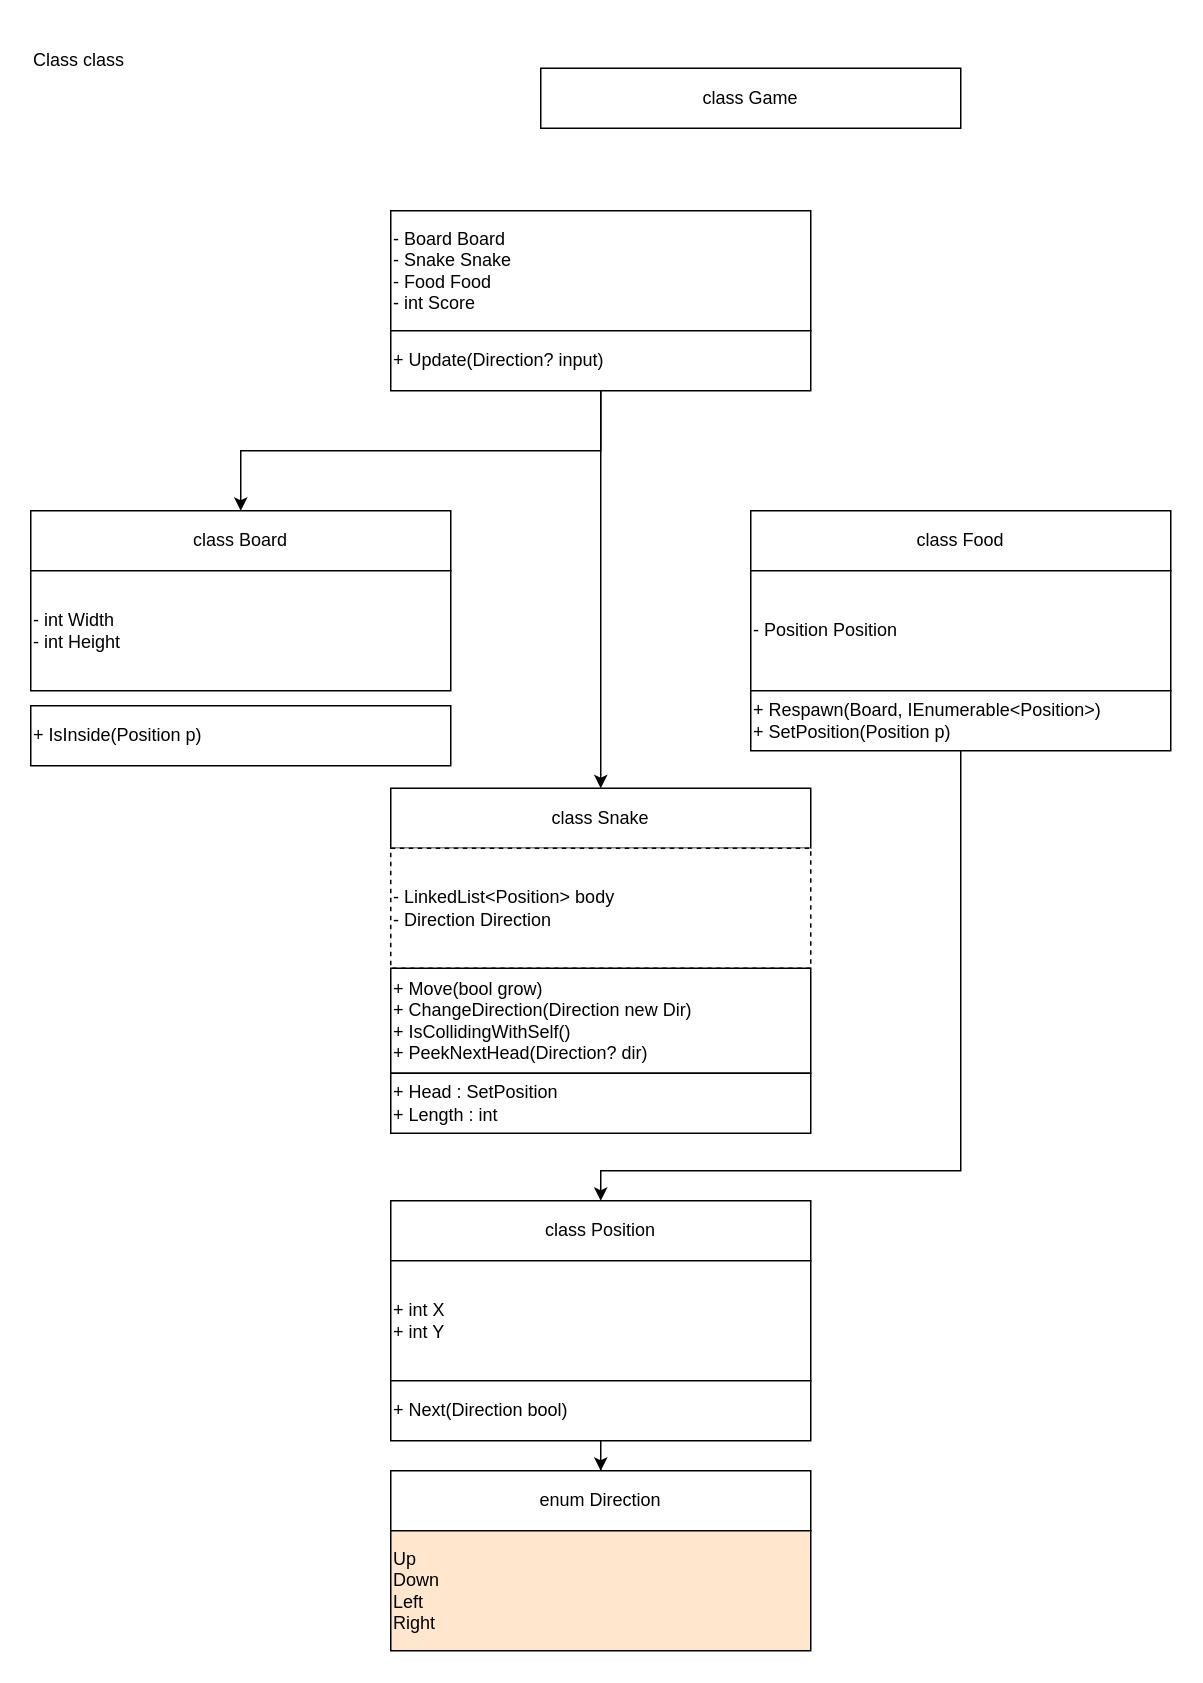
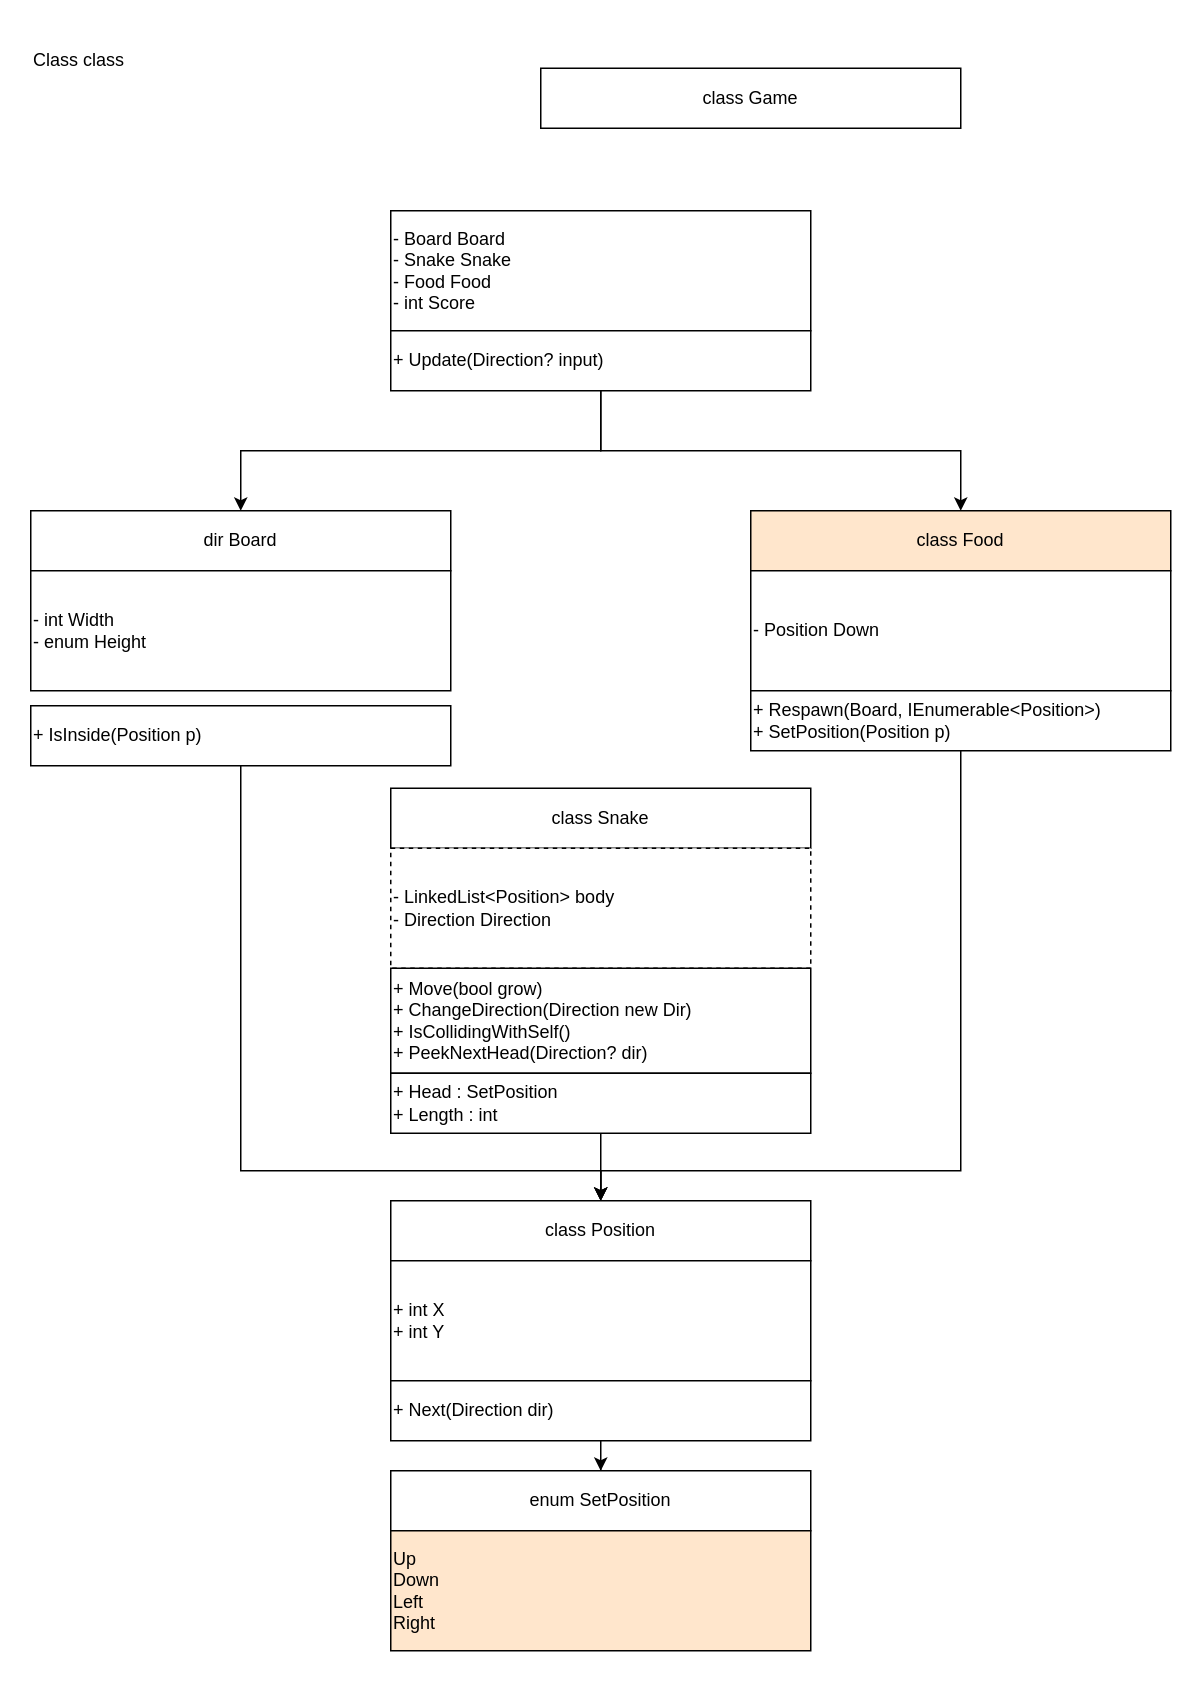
edge "+ Update(Direction? input)" -> "class Food": added
node "class Board": label "class Board" -> "dir Board"
node "class Food": fillcolor #ffffff -> #ffe6cc
edge "+ Update(Direction? input)" -> "class Snake": removed
node "- int Width - int Height": label "- int Width - int Height" -> "- int Width - enum Height"
node "- Position Position": label "- Position Position" -> "- Position Down"
edge "+ IsInside(Position p)" -> "class Position": added
edge "+ Head : SetPosition + Length : int" -> "class Position": added
node "+ Next(Direction bool)": label "+ Next(Direction bool)" -> "+ Next(Direction dir)"
node "enum Direction": label "enum Direction" -> "enum SetPosition"
